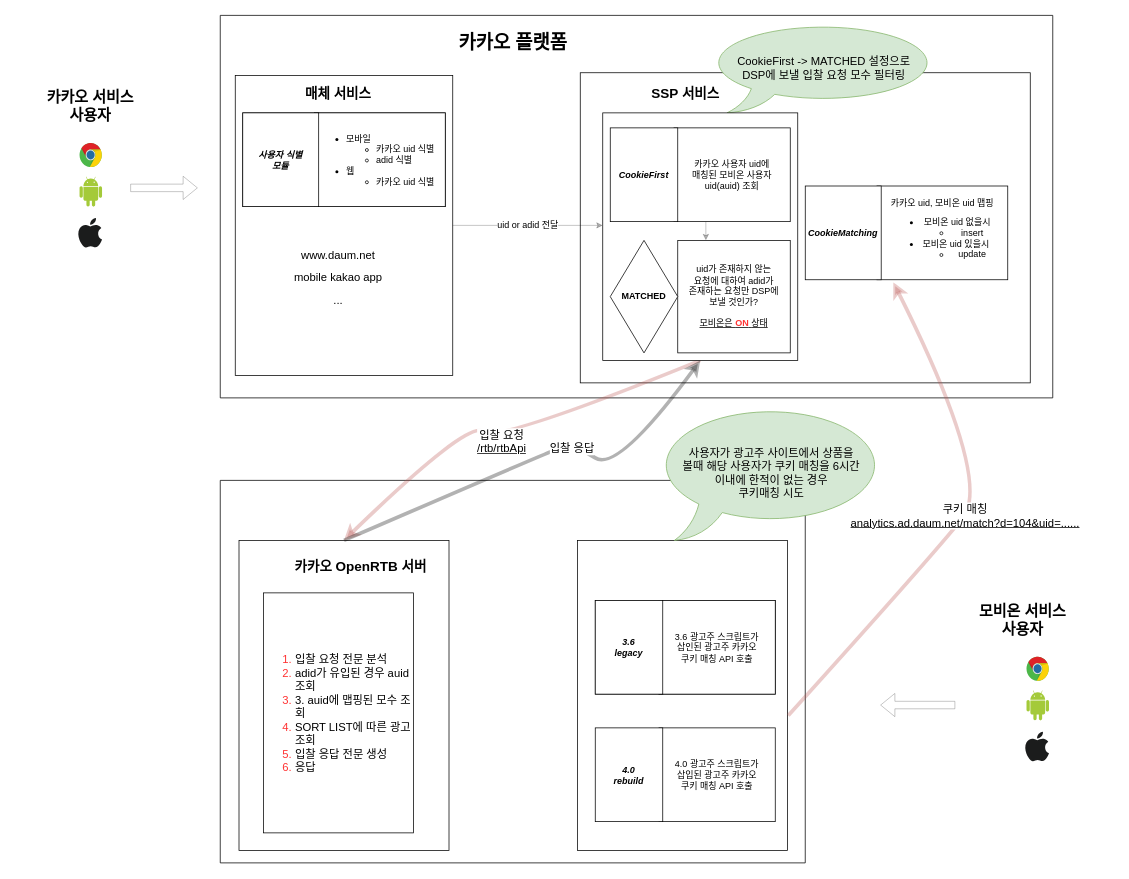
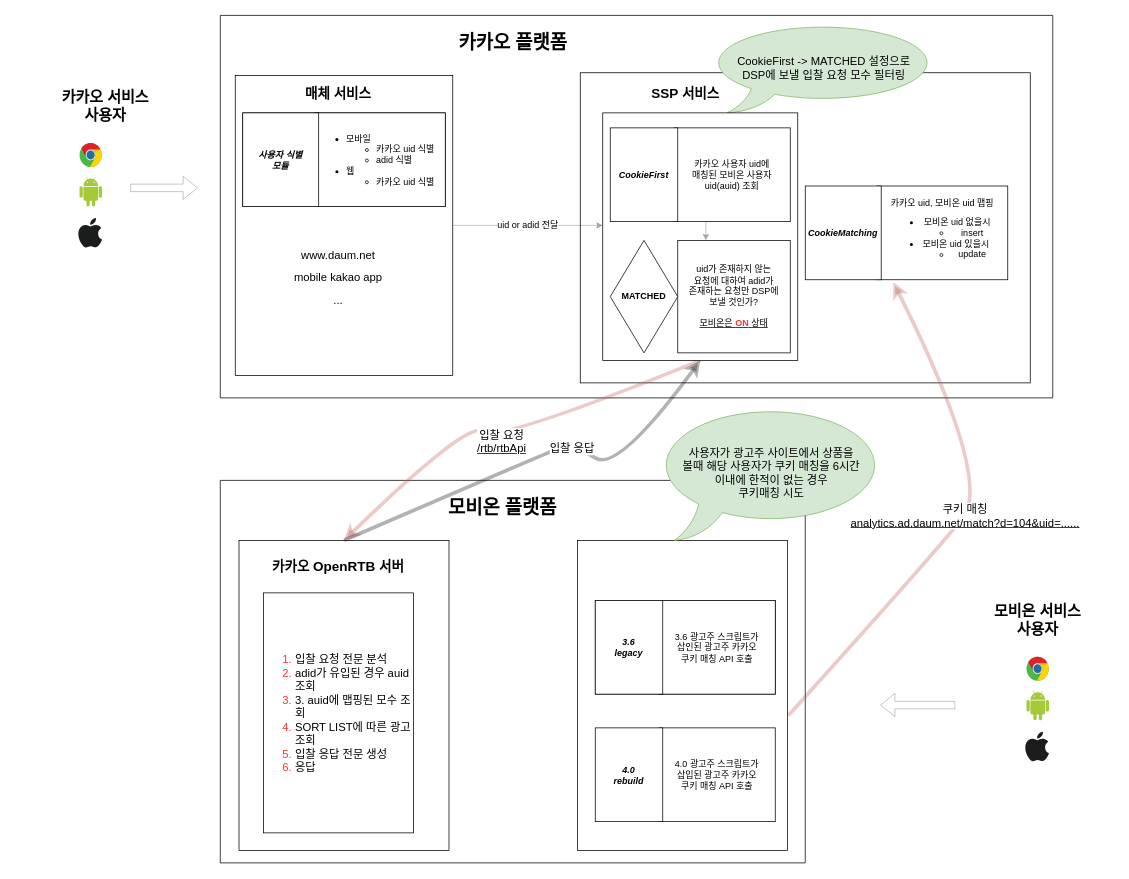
node "카카오 서비스 사용자": moved (91, 105) -> (106, 105)
node "모비온 플랫폼": added
node "카카오 OpenRTB 서버": moved (361, 567) -> (338, 567)
node "모비온 서비스 사용자": moved (1023, 619) -> (1038, 619)
